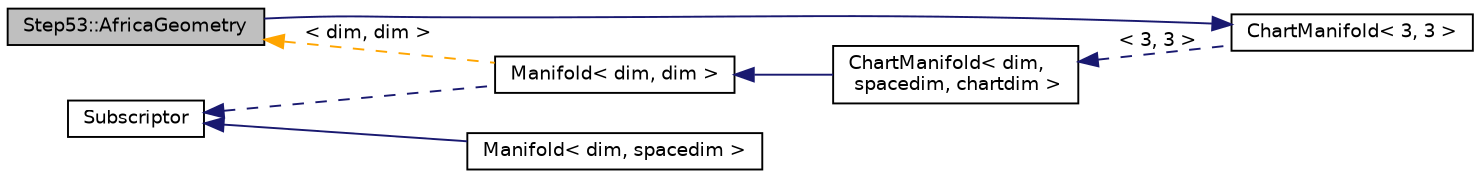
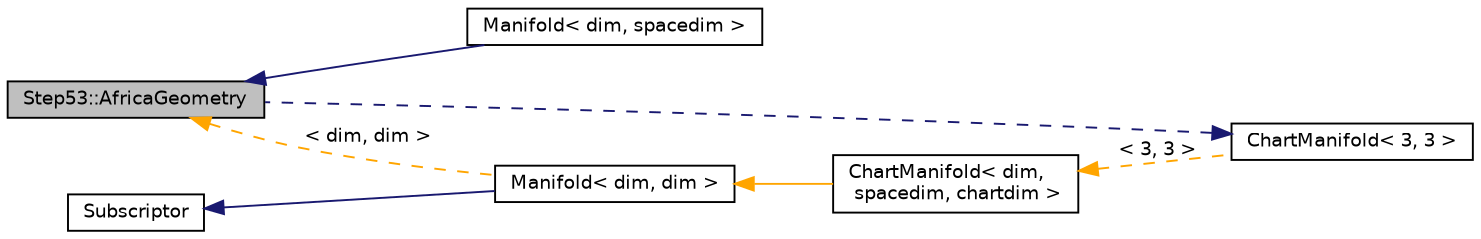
edge "Step53::AfricaGeometry" -> "ChartManifold< 3, 3 >": style solid -> dashed
edge "ChartManifold< 3, 3 >" -> "ChartManifold< dim, spacedim, chartdim >": color midnightblue -> orange
edge "ChartManifold< dim, spacedim, chartdim >" -> "Manifold< dim, dim >": color midnightblue -> orange
edge "Manifold< dim, dim >" -> "Subscriptor": style dashed -> solid
edge "Manifold< dim, spacedim >" -> "Subscriptor": now "Manifold< dim, spacedim >" -> "Step53::AfricaGeometry"
